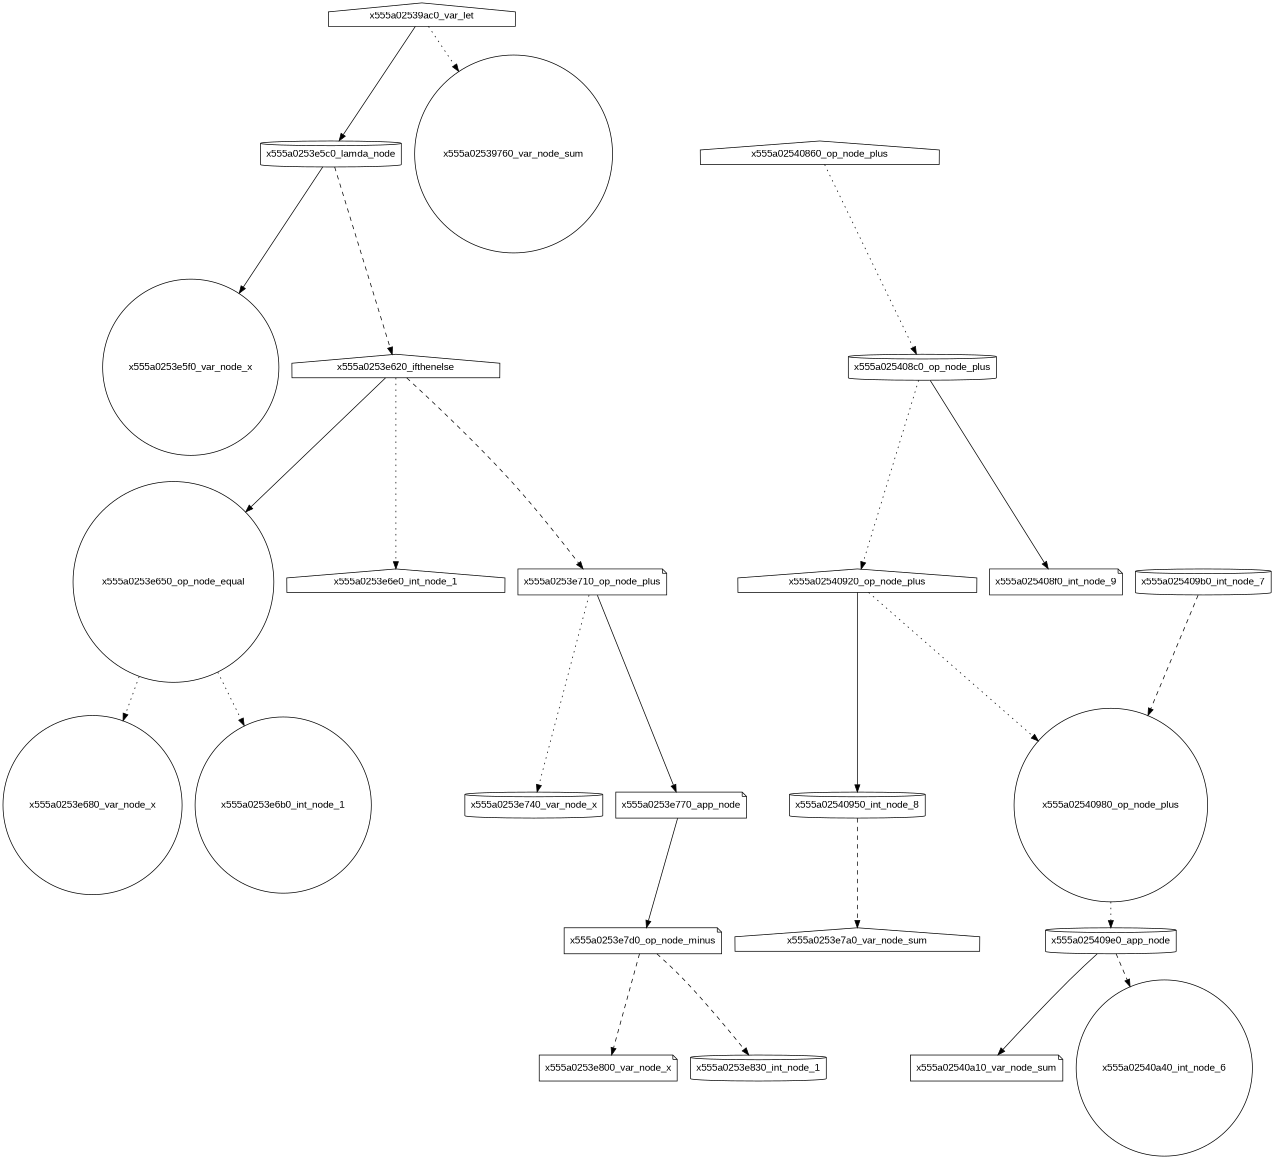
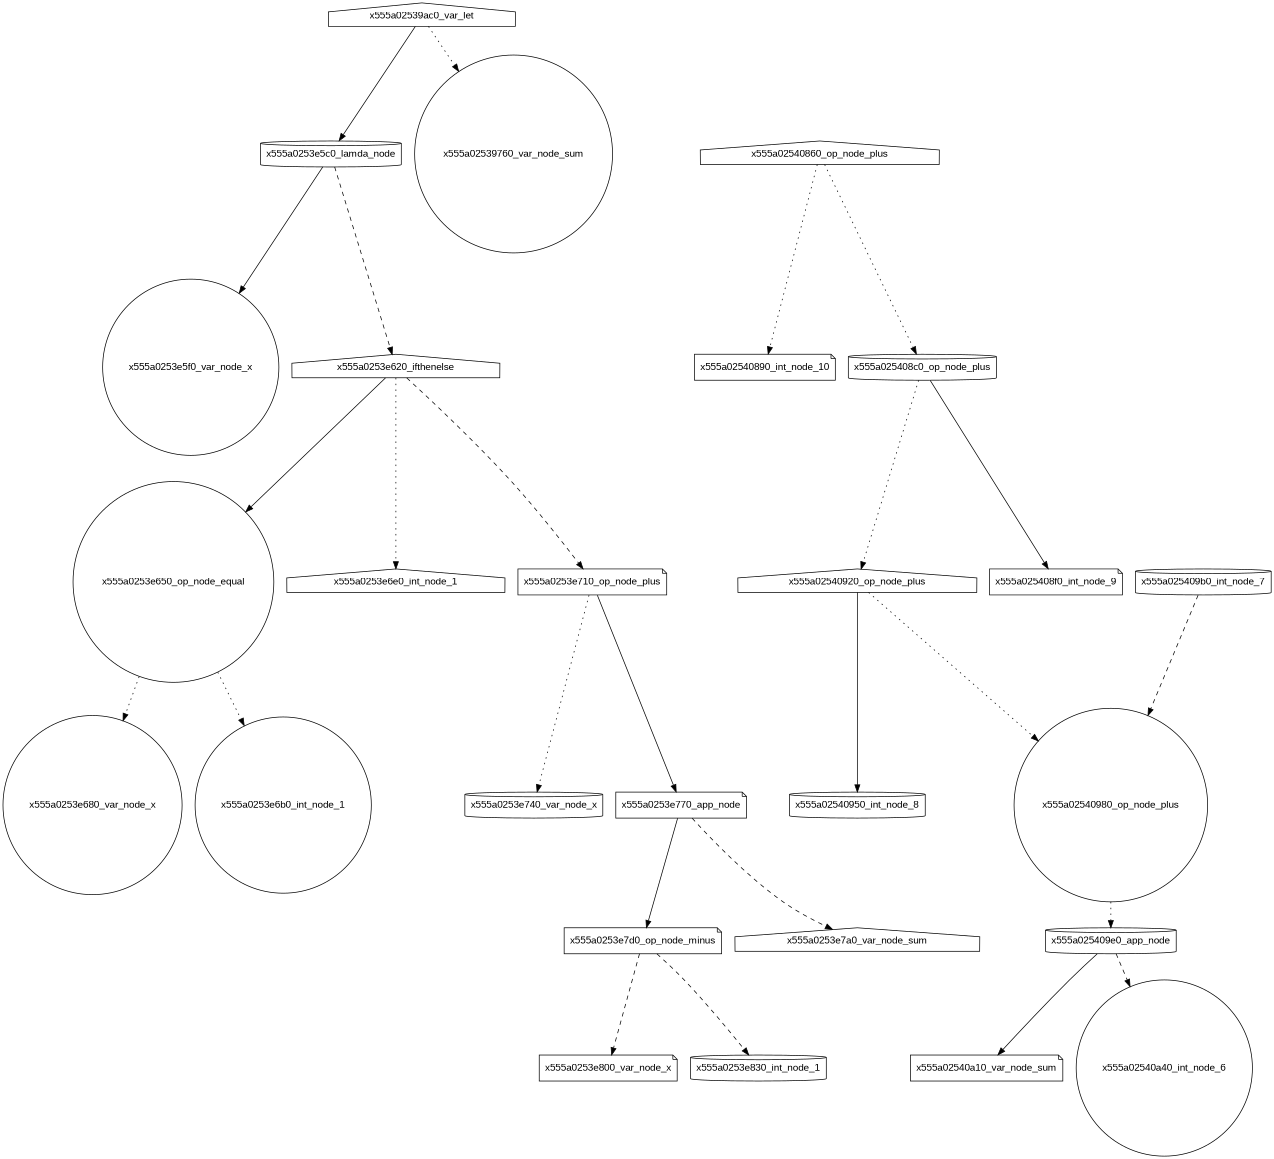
node "x555a02540890_int_node_10": added
edge "x555a02540950_int_node_8" -> "x555a0253e7a0_var_node_sum": now "x555a0253e770_app_node" -> "x555a0253e7a0_var_node_sum"
